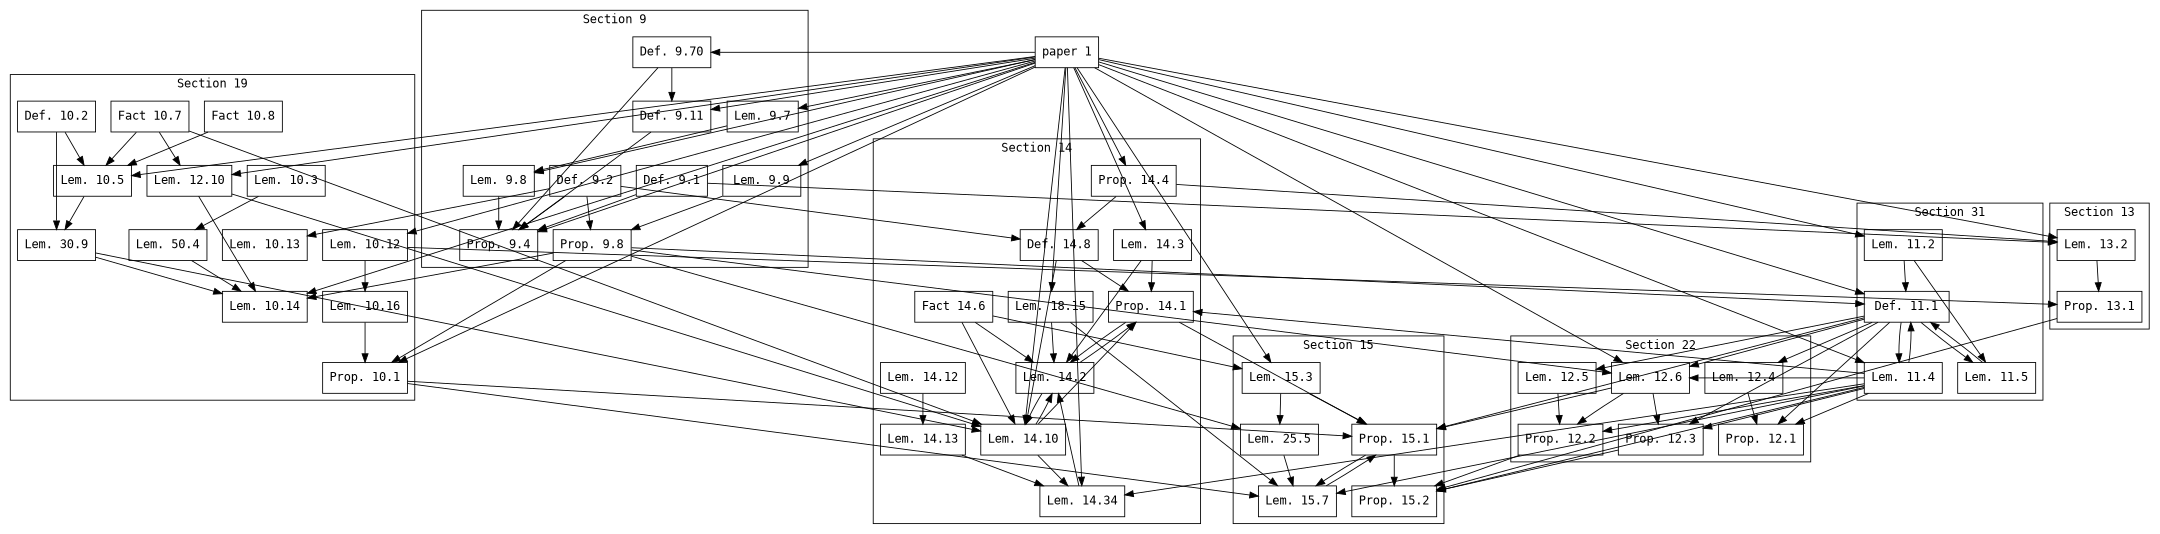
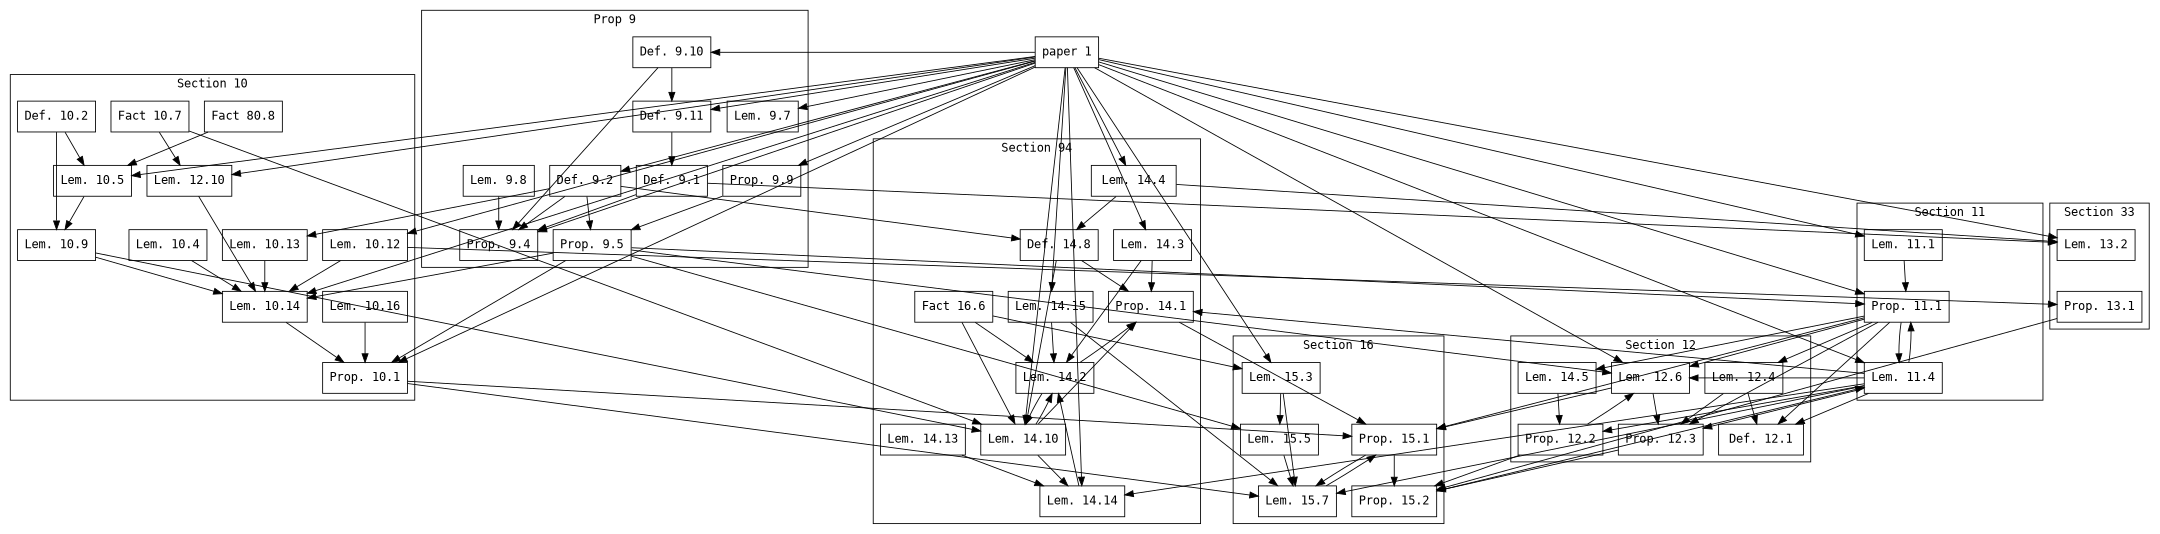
cluster "Section 9": label "Section 9" -> "Prop 9"
node "Def. 9.70": label "Def. 9.70" -> "Def. 9.10"
cluster "Section 19": label "Section 19" -> "Section 10"
edge "paper 1" -> "Lem. 9.8": now "paper 1" -> "Def. 9.2"
node "Fact 10.8": label "Fact 10.8" -> "Fact 80.8"
edge "Fact 10.7" -> "Lem. 10.5": removed
edge "Lem. 9.7" -> "Lem. 9.8": removed
cluster "Section 14": label "Section 14" -> "Section 94"
edge "Def. 9.11" -> "Prop. 9.4": now "Def. 9.11" -> "Def. 9.1"
node "Lem. 10.3": removed
node "Lem. 9.9": label "Lem. 9.9" -> "Prop. 9.9"
node "Prop. 14.4": label "Prop. 14.4" -> "Lem. 14.4"
cluster "Section 31": label "Section 31" -> "Section 11"
cluster "Section 13": label "Section 13" -> "Section 33"
node "Lem. 30.9": label "Lem. 30.9" -> "Lem. 10.9"
node "Lem. 50.4": label "Lem. 50.4" -> "Lem. 10.4"
node "Prop. 9.8": label "Prop. 9.8" -> "Prop. 9.5"
node "Lem. 11.2": label "Lem. 11.2" -> "Lem. 11.1"
edge "Lem. 10.12" -> "Lem. 10.16": now "Lem. 10.12" -> "Lem. 10.14"
edge "Lem. 10.13" -> "Lem. 10.14": added
edge "Lem. 13.2" -> "Prop. 13.1": removed
node "Fact 14.6": label "Fact 14.6" -> "Fact 16.6"
node "Lem. 18.15": label "Lem. 18.15" -> "Lem. 14.15"
node "Def. 11.1": label "Def. 11.1" -> "Prop. 11.1"
edge "Lem. 12.10" -> "Lem. 14.10": removed
edge "Prop. 14.1" -> "Lem. 14.2": removed
edge "Lem. 10.14" -> "Prop. 10.1": added
cluster "Section 15": label "Section 15" -> "Section 16"
cluster "Section 22": label "Section 22" -> "Section 12"
node "Lem. 14.12": removed
node "Lem. 12.5": label "Lem. 12.5" -> "Lem. 14.5"
node "Lem. 11.5": removed
edge "Lem. 12.4" -> "Prop. 12.3": added
edge "Lem. 12.6" -> "Prop. 12.2": reversed
edge "Lem. 15.3" -> "Prop. 15.1": now "Lem. 15.3" -> "Lem. 15.7"
edge "Lem. 11.4" -> "Prop. 15.2": reversed
node "Lem. 25.5": label "Lem. 25.5" -> "Lem. 15.5"
node "Prop. 12.1": label "Prop. 12.1" -> "Def. 12.1"
node "Lem. 14.34": label "Lem. 14.34" -> "Lem. 14.14"
